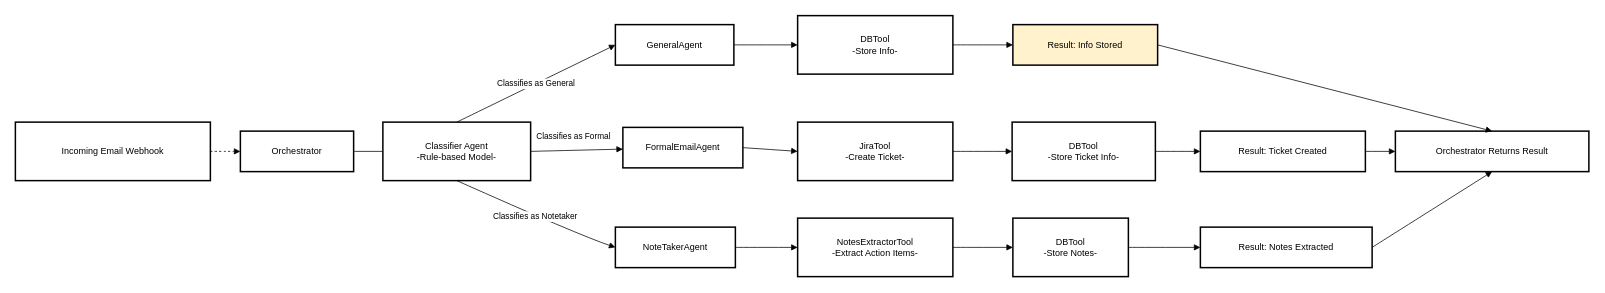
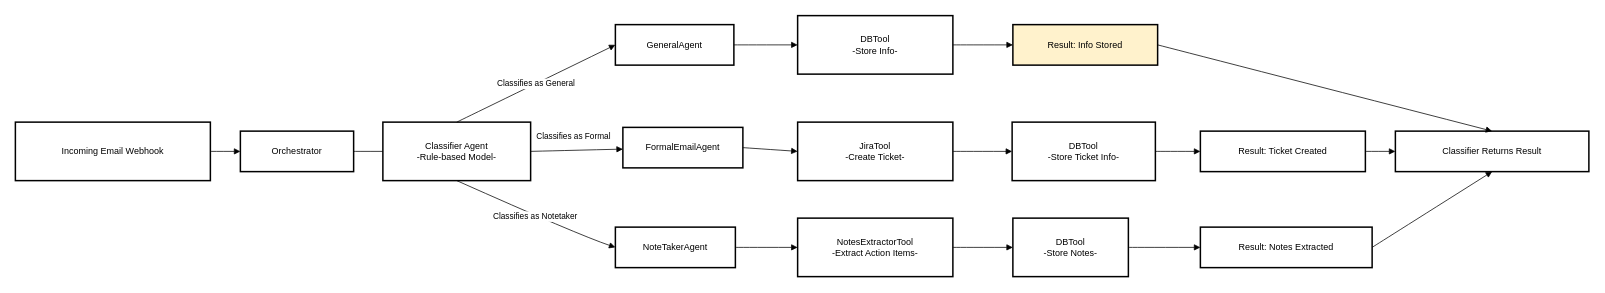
edge "Incoming Email Webhook" -> "Orchestrator": style dashed -> solid
node "Orchestrator Returns Result": label "Orchestrator Returns Result" -> "Classifier Returns Result"
